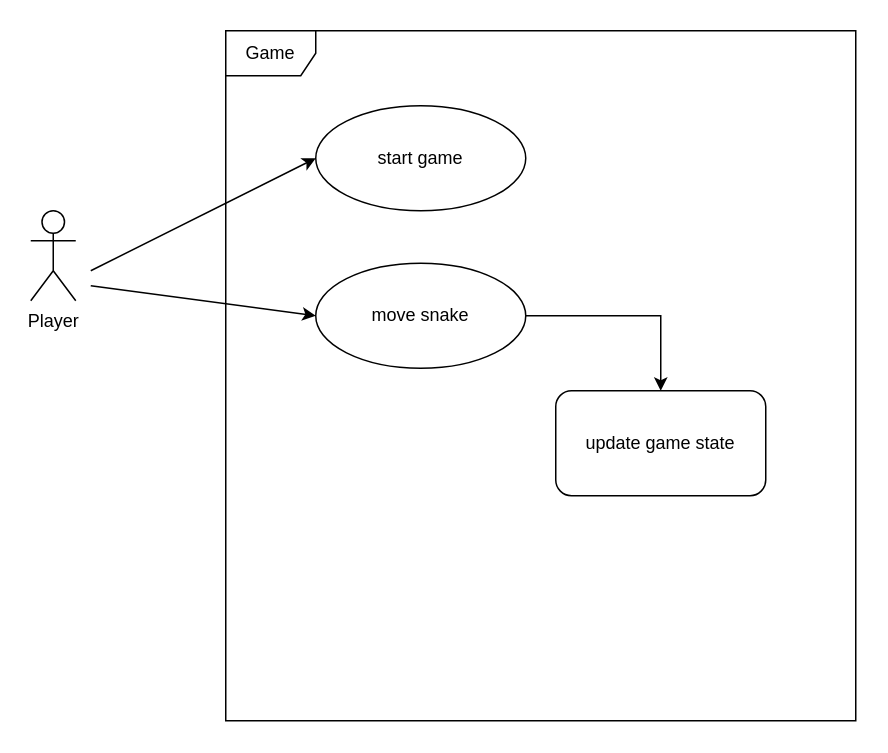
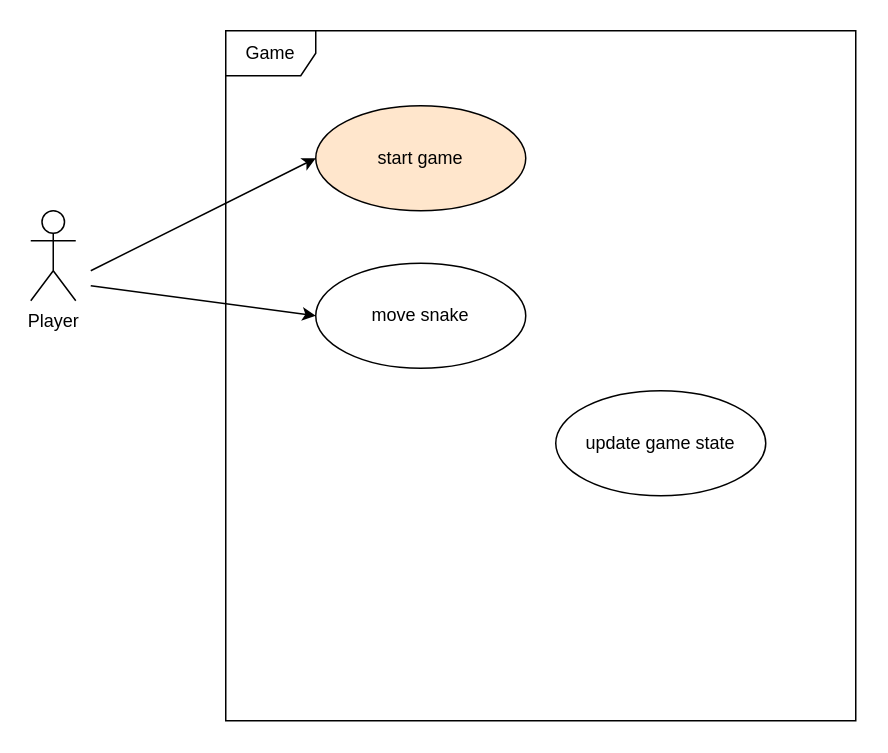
node "start game": fillcolor #ffffff -> #ffe6cc
edge "move snake" -> "update game state": removed
node "update game state": shape rounded rectangle -> ellipse
